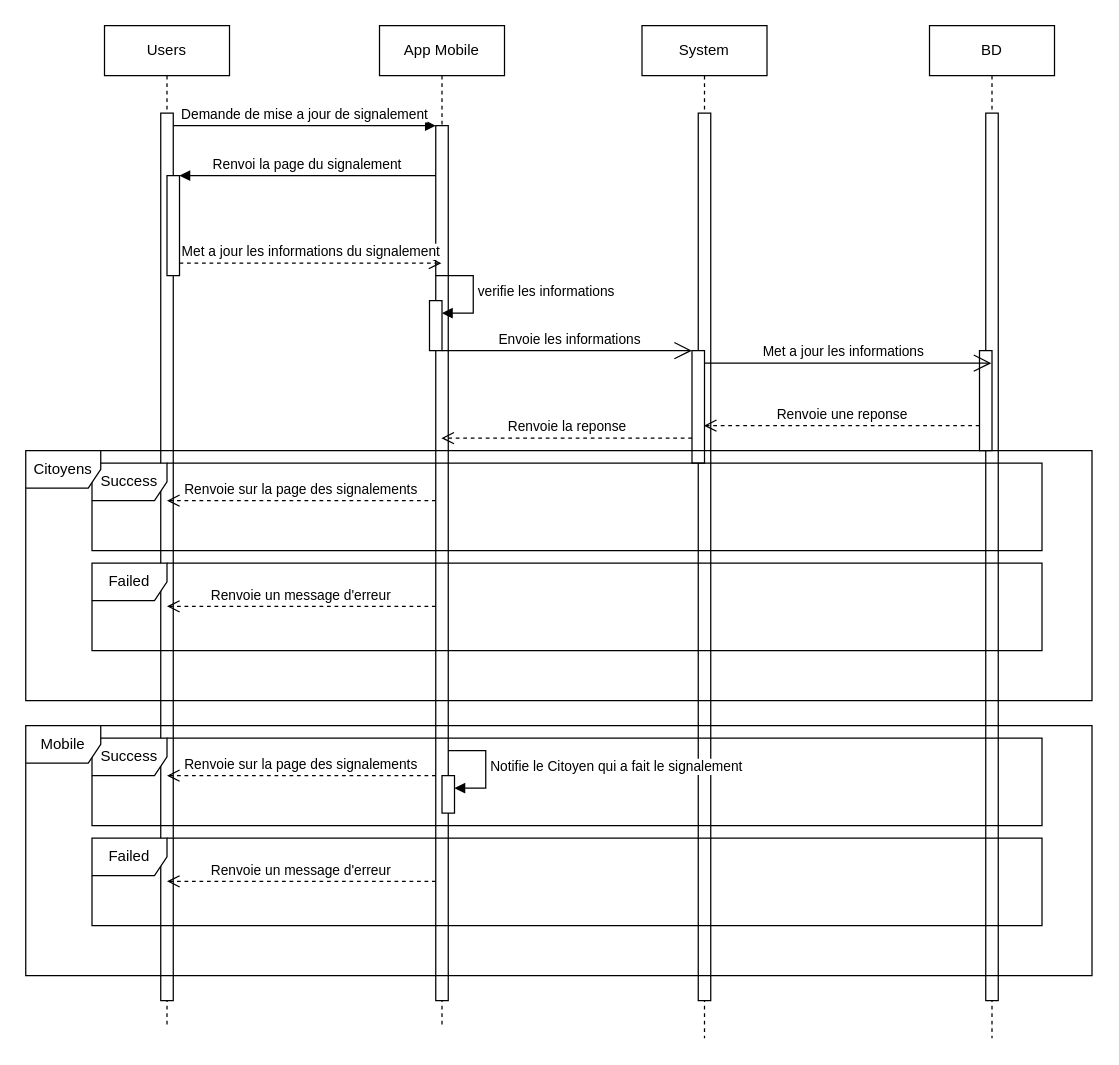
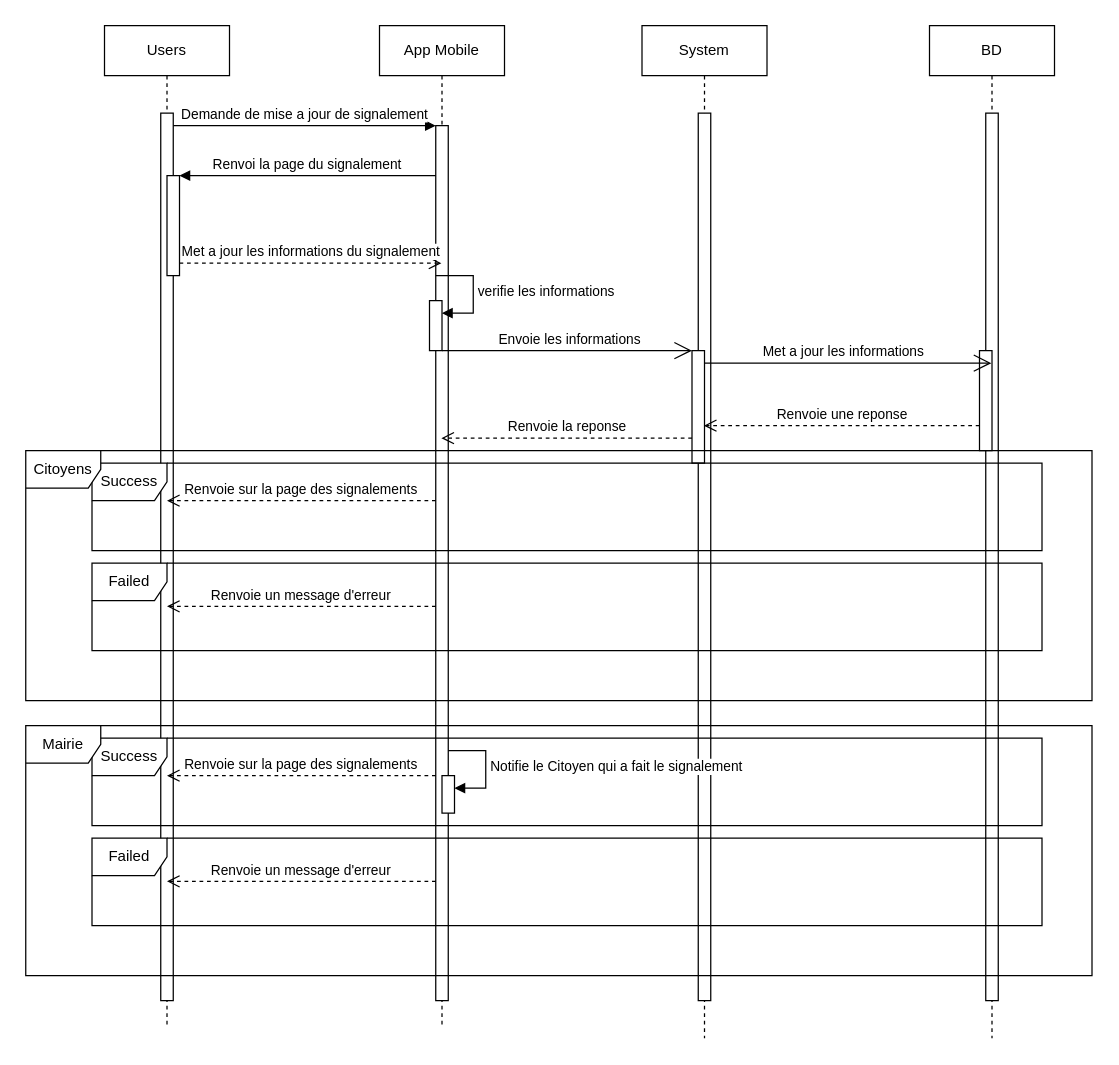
node "Mobile": label "Mobile" -> "Mairie"
